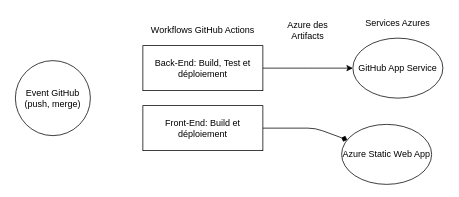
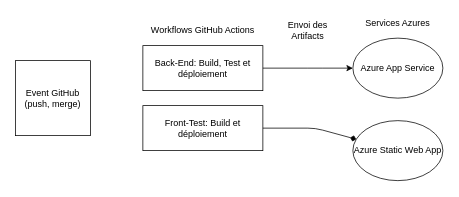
node "Azure des Artifacts": label "Azure des Artifacts" -> "Envoi des Artifacts"
node "GitHub App Service": label "GitHub App Service" -> "Azure App Service"
node "Event GitHub (push, merge)": shape ellipse -> rectangle
node "Front-End: Build et déploiement": label "Front-End: Build et déploiement" -> "Front-Test: Build et déploiement"
node "Azure Static Web App": moved (387, 154) -> (398, 150)
